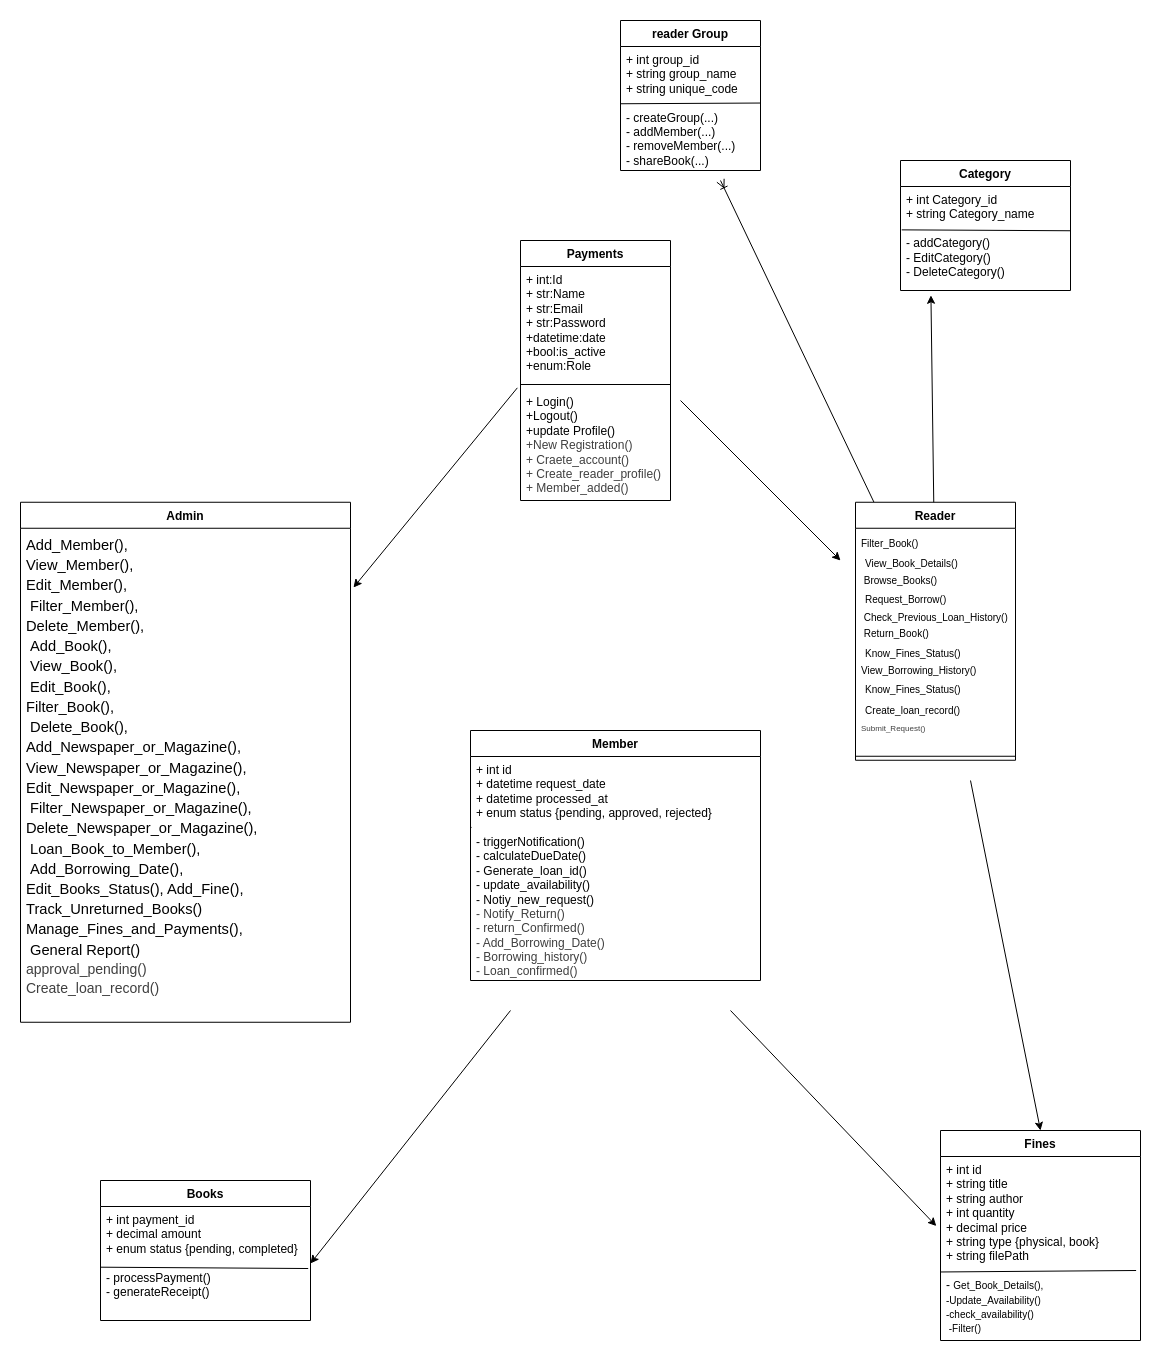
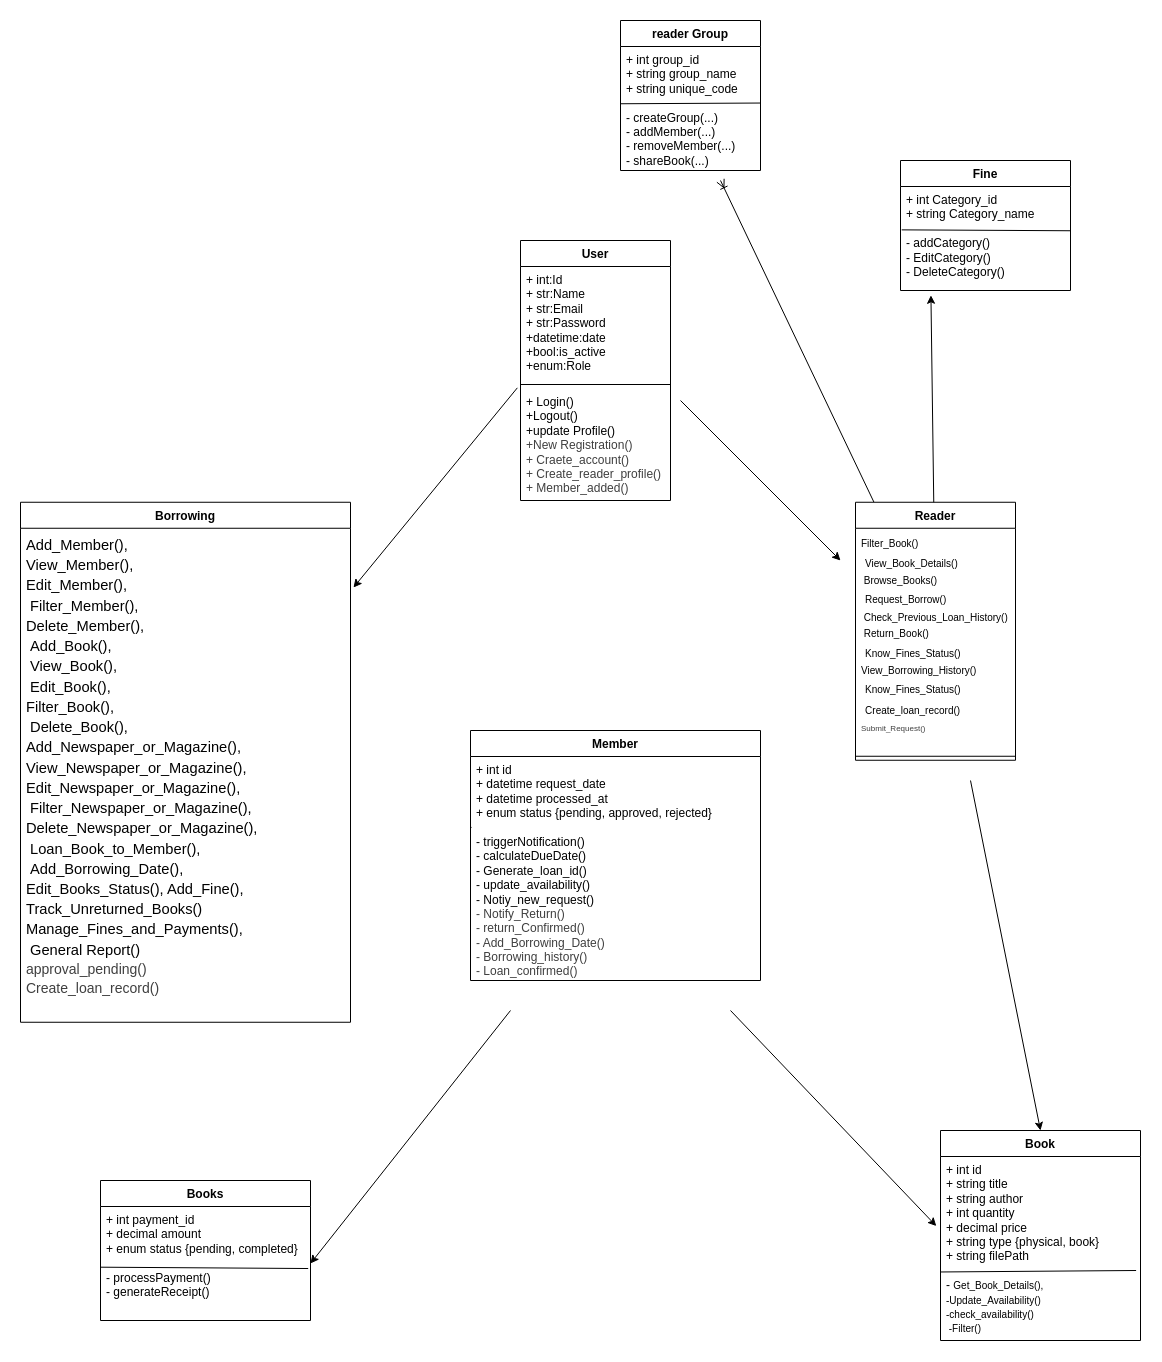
node "Category": label "Category" -> "Fine"
node "Payments": label "Payments" -> "User"
node "Admin": label "Admin" -> "Borrowing"
node "Fines": label "Fines" -> "Book"
